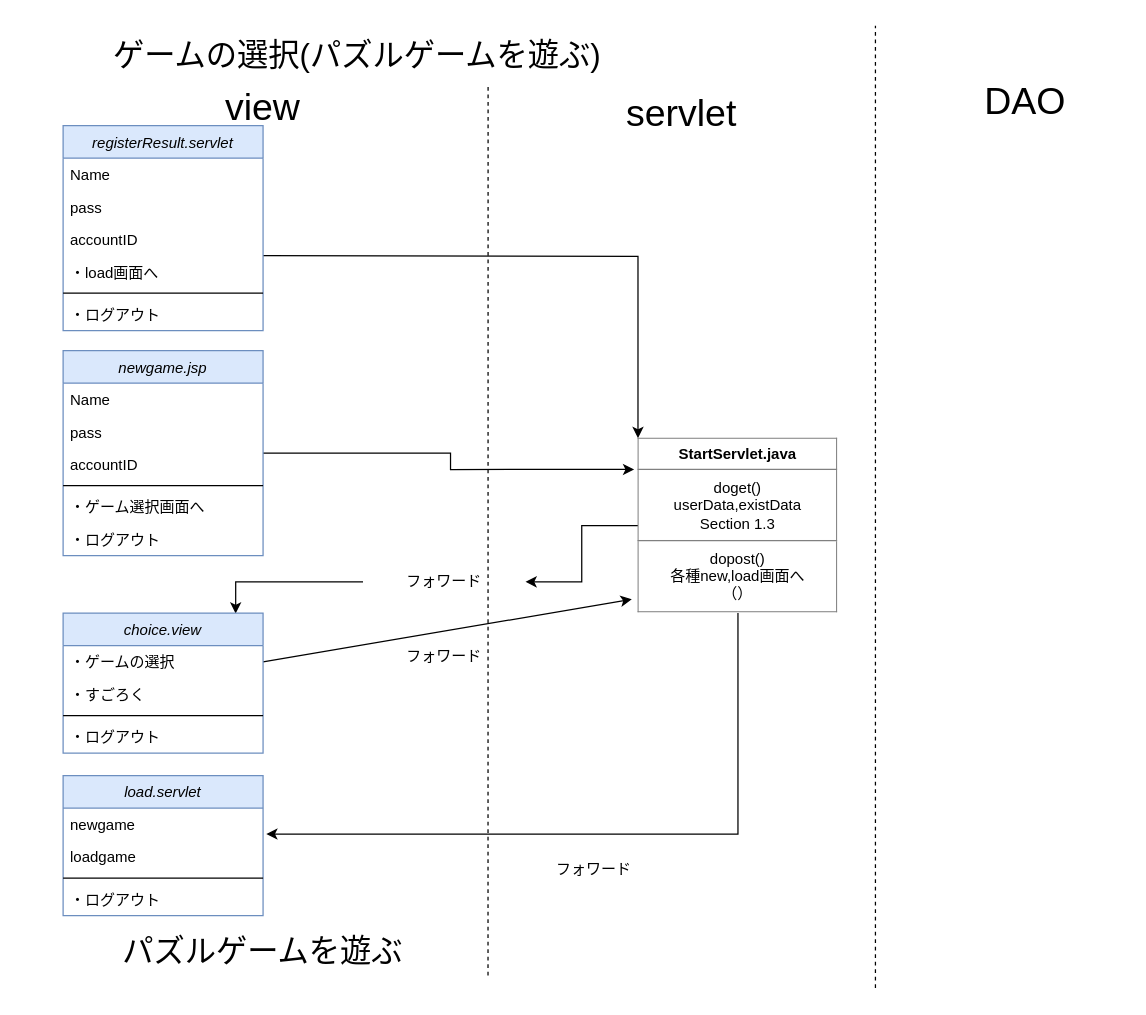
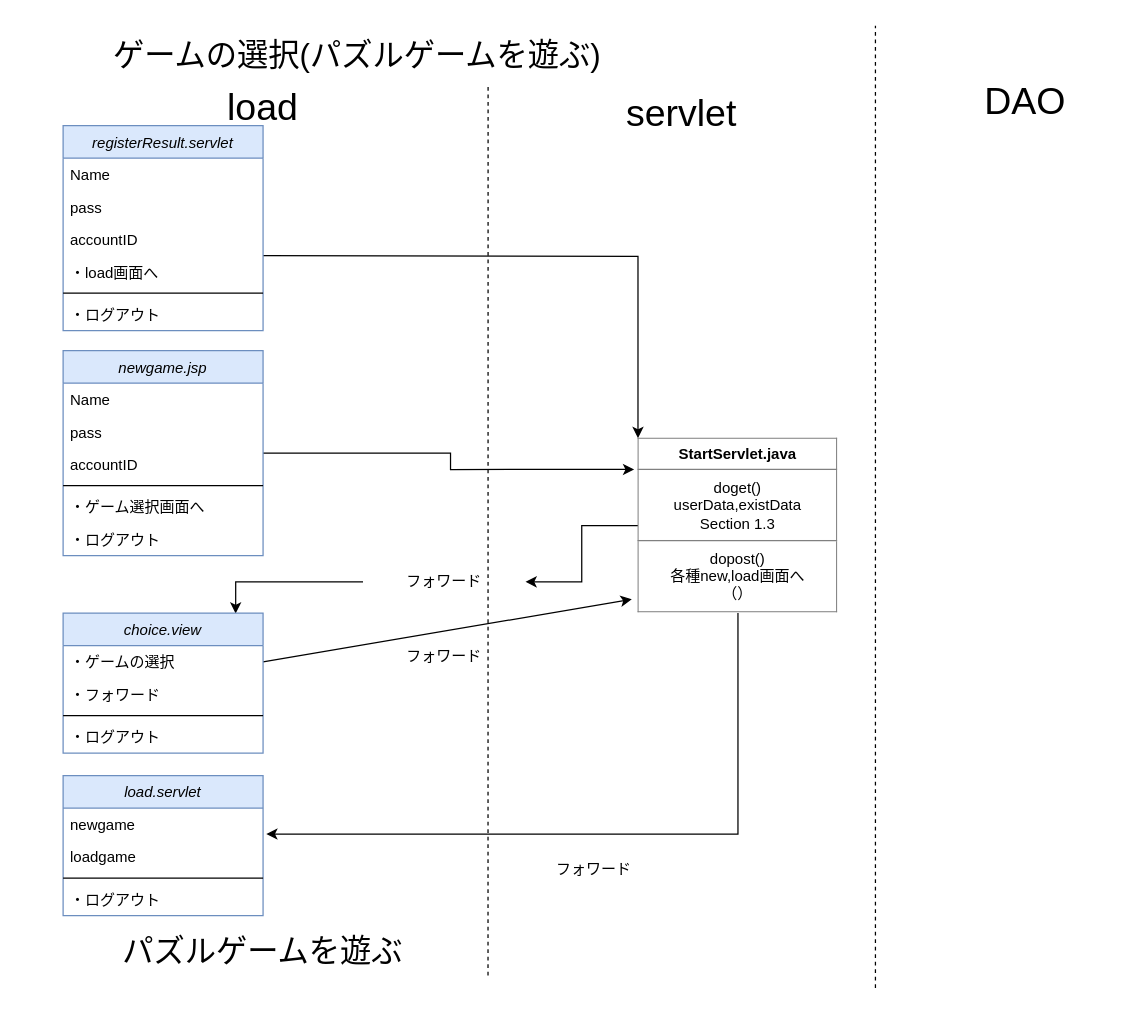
node "view": label "view" -> "load"
node "・すごろく": label "・すごろく" -> "・フォワード"
